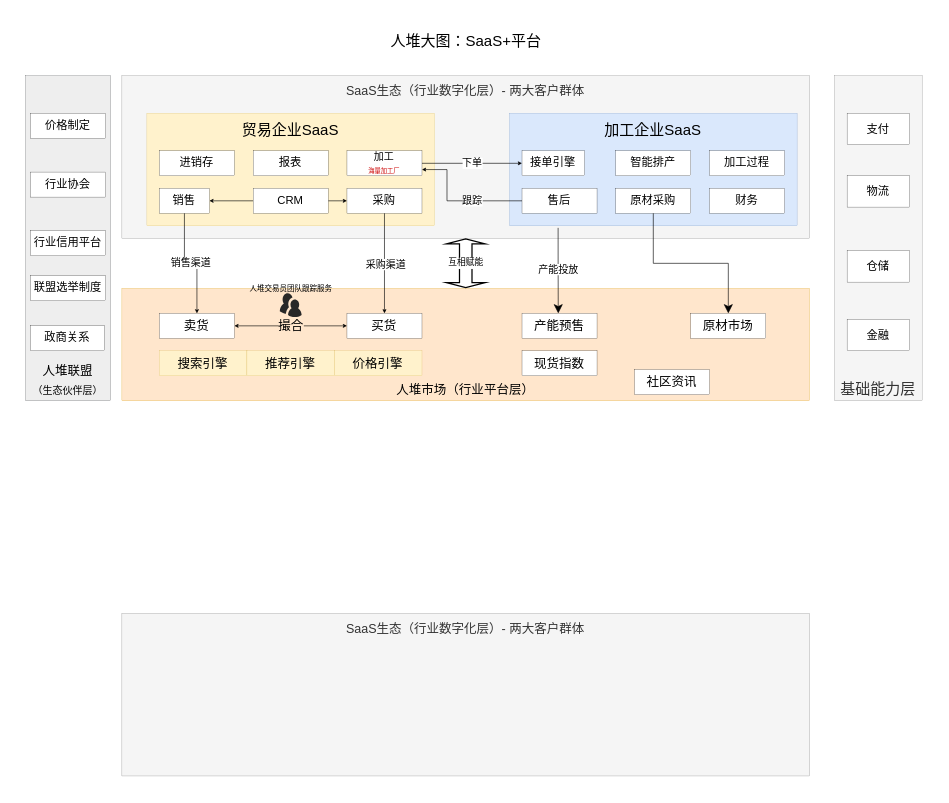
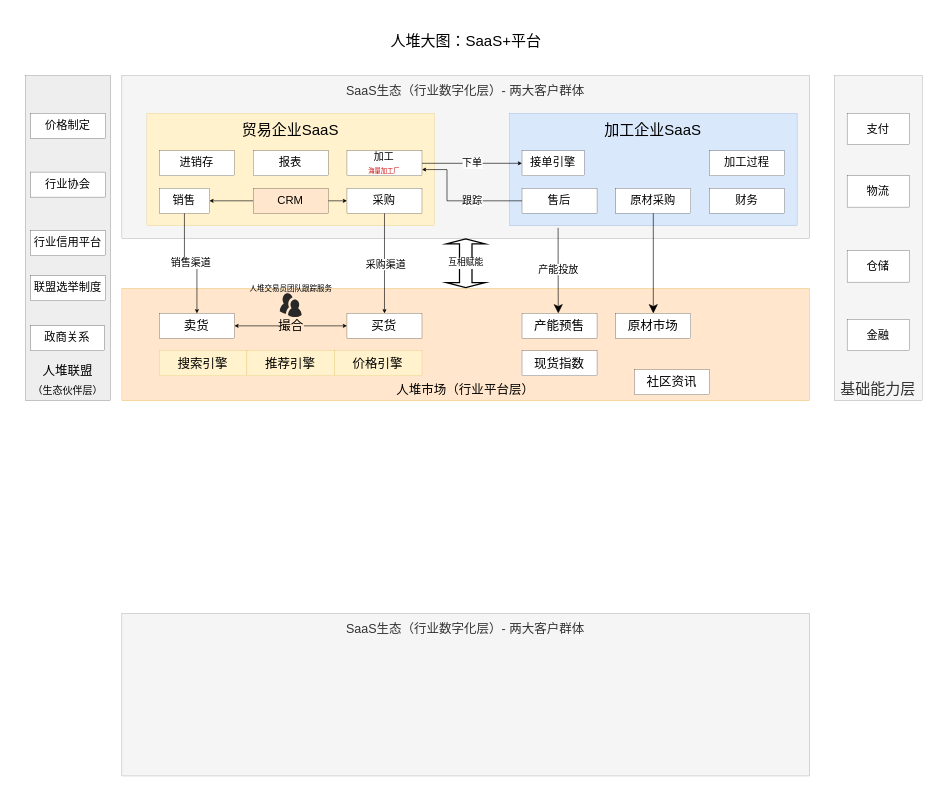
node "智能排产": removed
node "CRM": fillcolor #ffffff -> #ffe6cc
node "原材市场": moved (728, 326) -> (653, 326)
